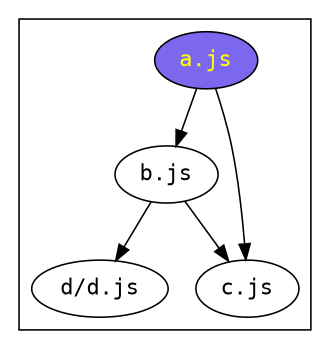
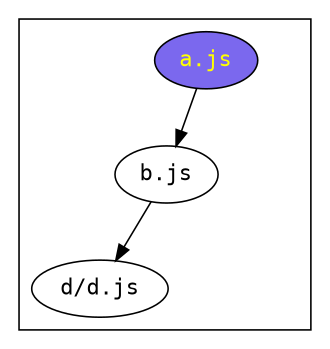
node "c.js": removed
